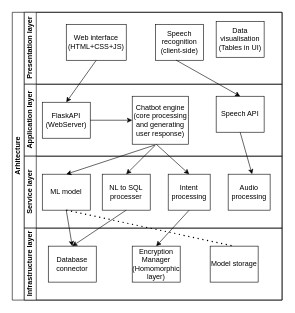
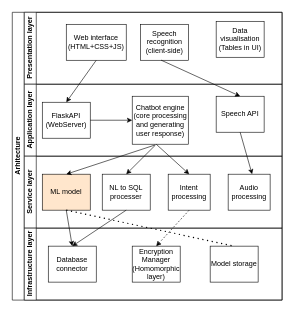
node "Speech recognition (client-side)": moved (180, 42) -> (165, 42)
node "ML model": fillcolor #ffffff -> #ffe6cc
edge "Intent processing" -> "Encryption Manager (Homomorphic layer)": style solid -> dashed
